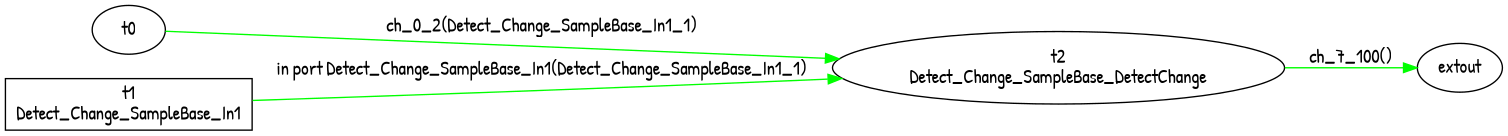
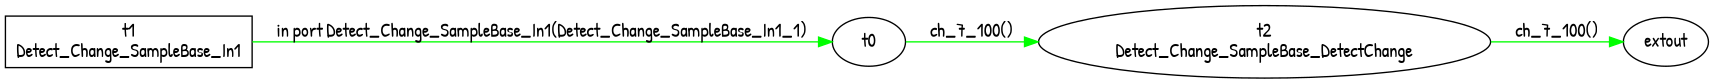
edge "t0" -> "t2 Detect_Change_SampleBase_DetectChange": label "ch_0_2(Detect_Change_SampleBase_In1_1)" -> "ch_7_100()"
edge "t1 Detect_Change_SampleBase_In1" -> "t2 Detect_Change_SampleBase_DetectChange": now "t1 Detect_Change_SampleBase_In1" -> "t0"
